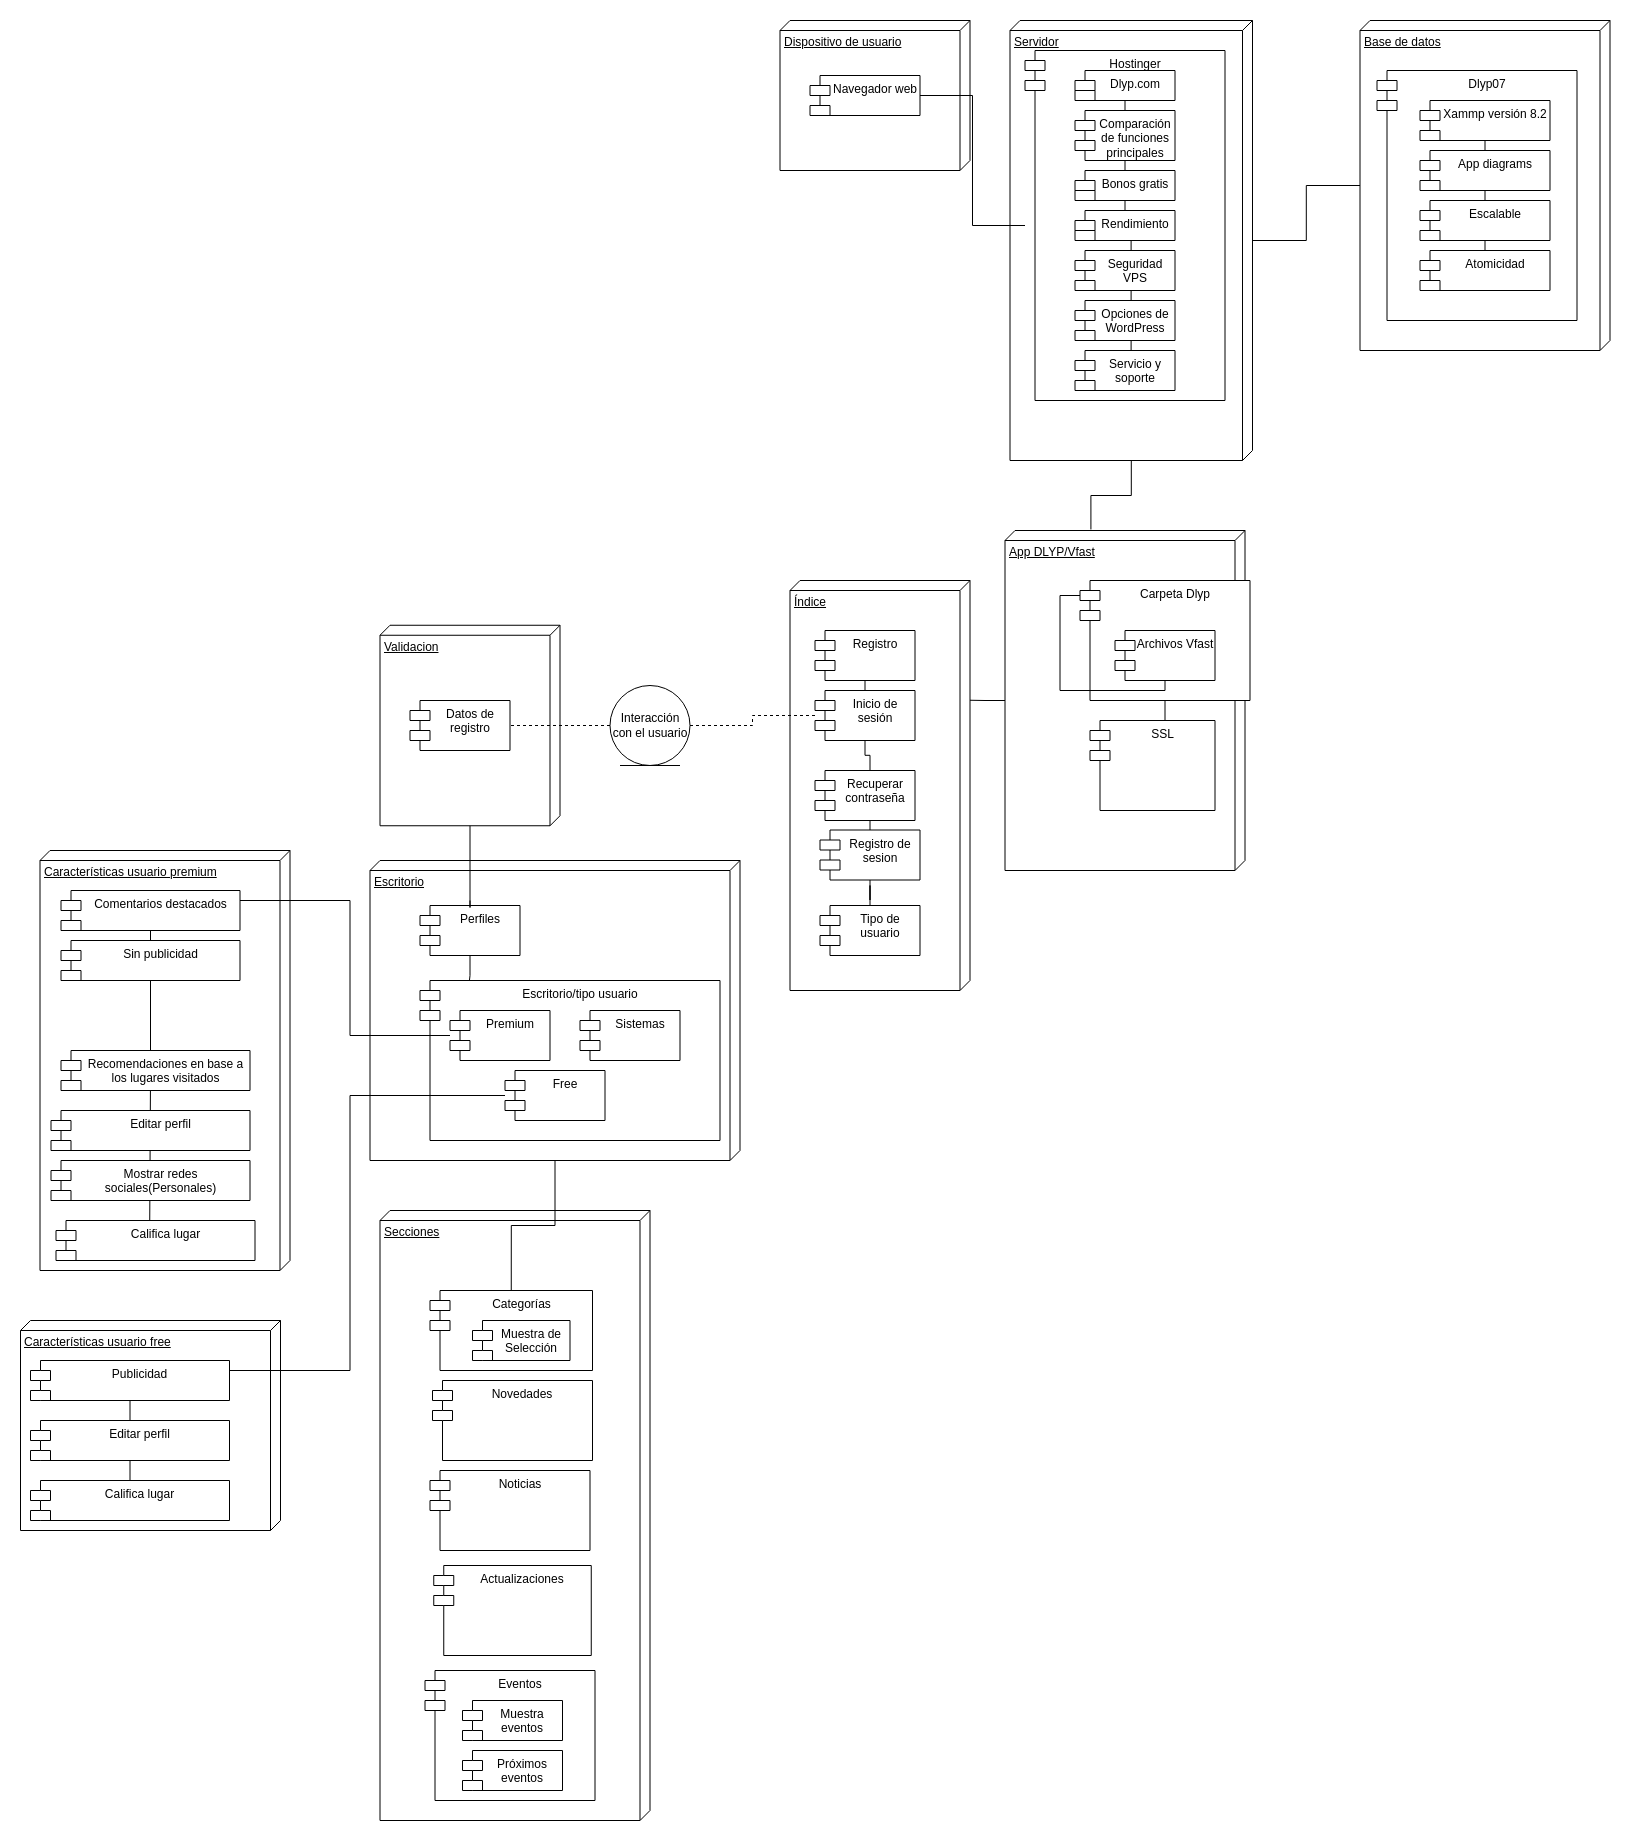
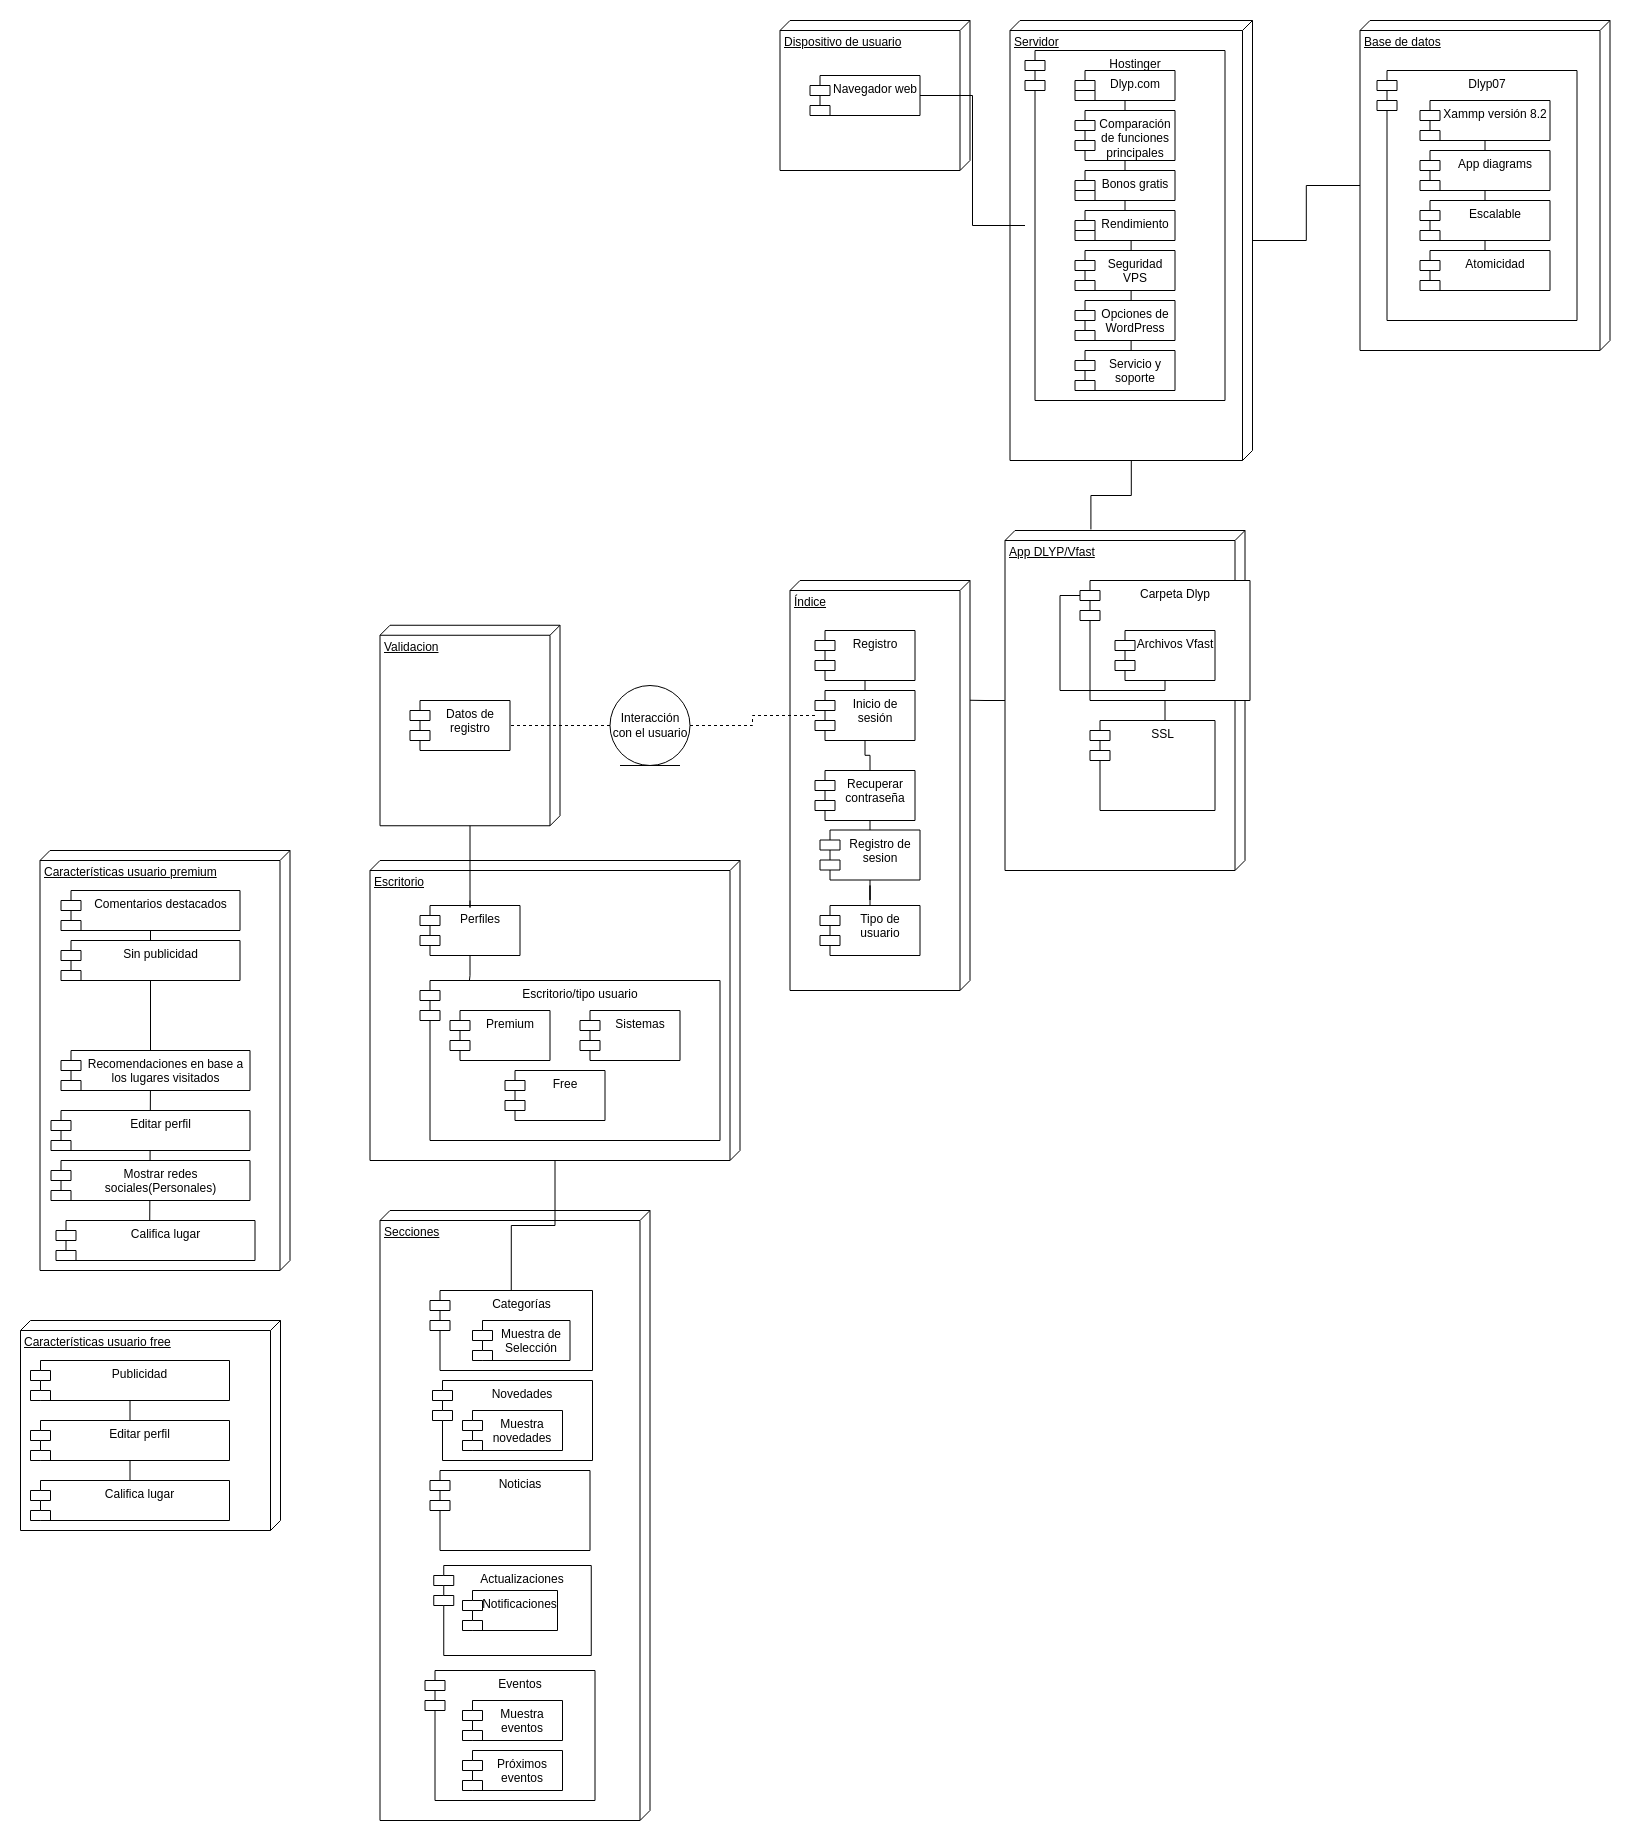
edge "Comentarios destacados" -- "Premium": removed
edge "Free" -- "Publicidad": removed
node "Muestra novedades": added
node "Notificaciones": added
